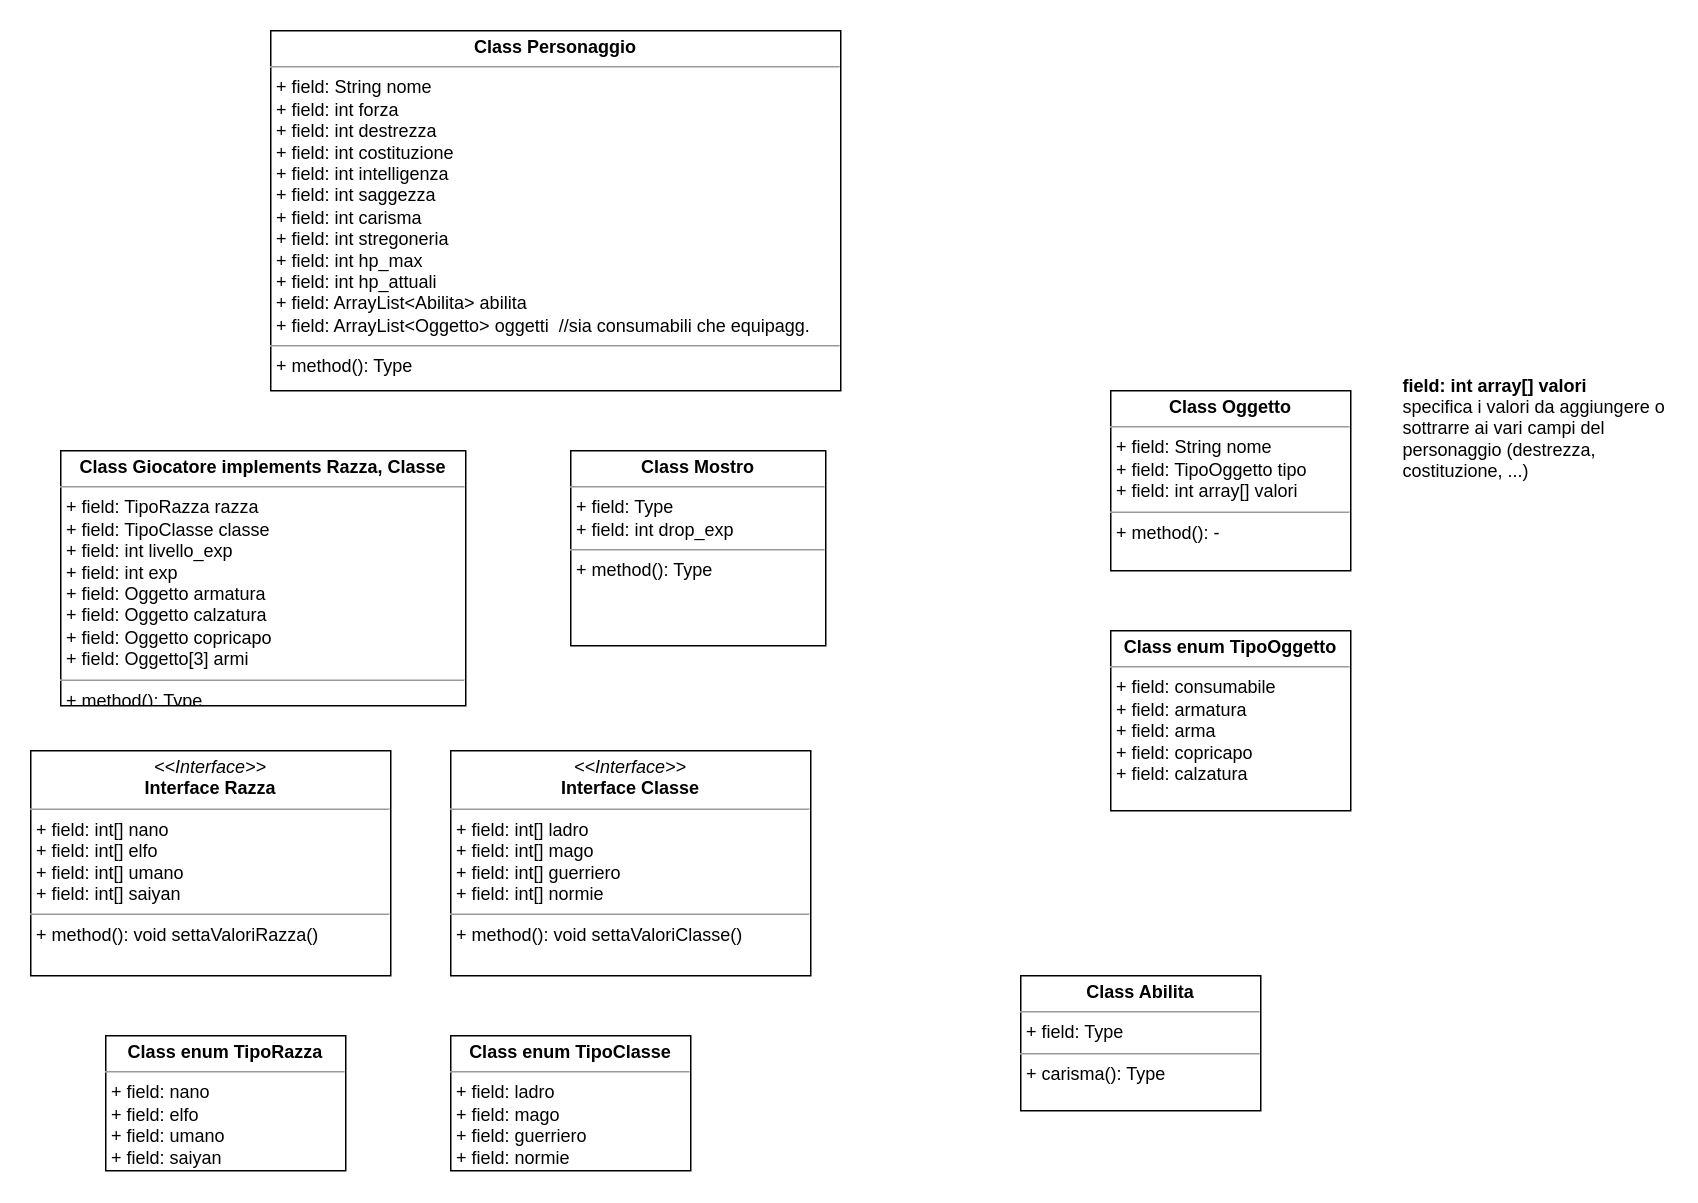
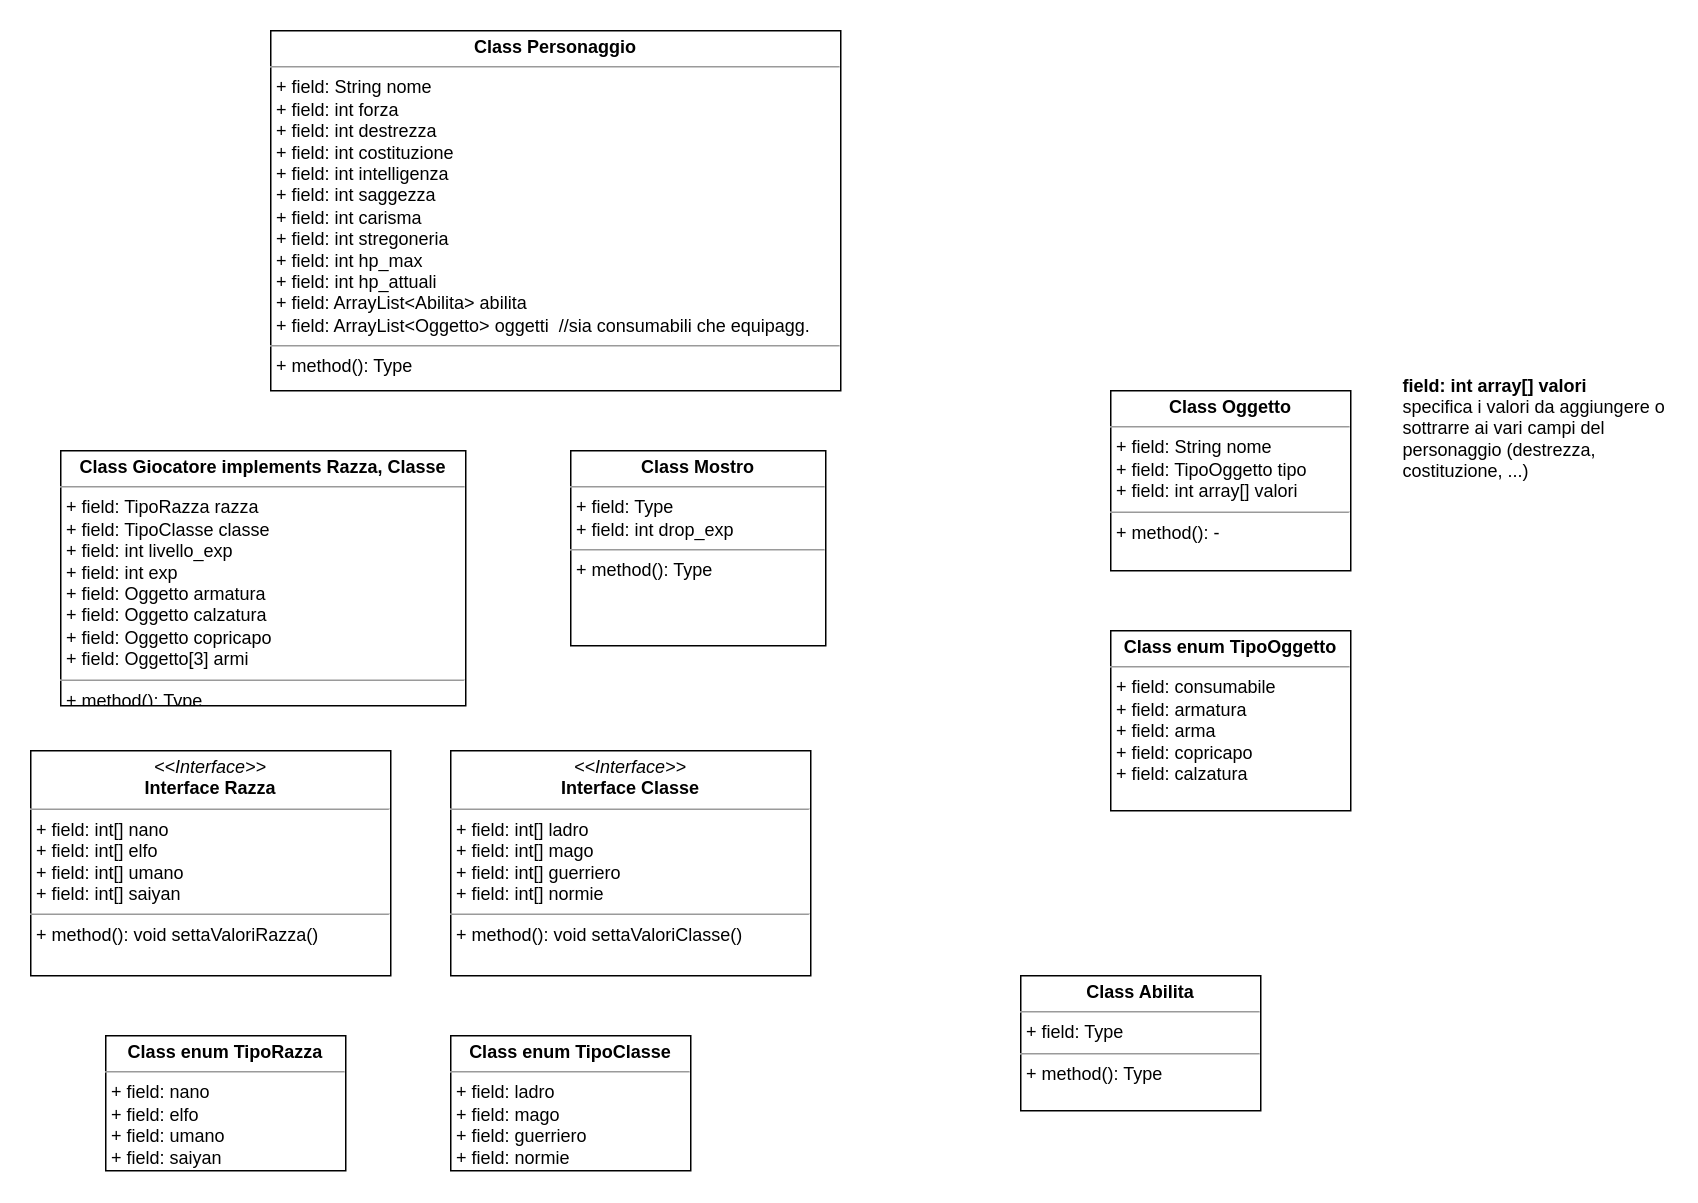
node "Class Abilita + field: Type + carisma(): Type": label "Class Abilita + field: Type + carisma(): Type" -> "Class Abilita + field: Type + method(): Type"
